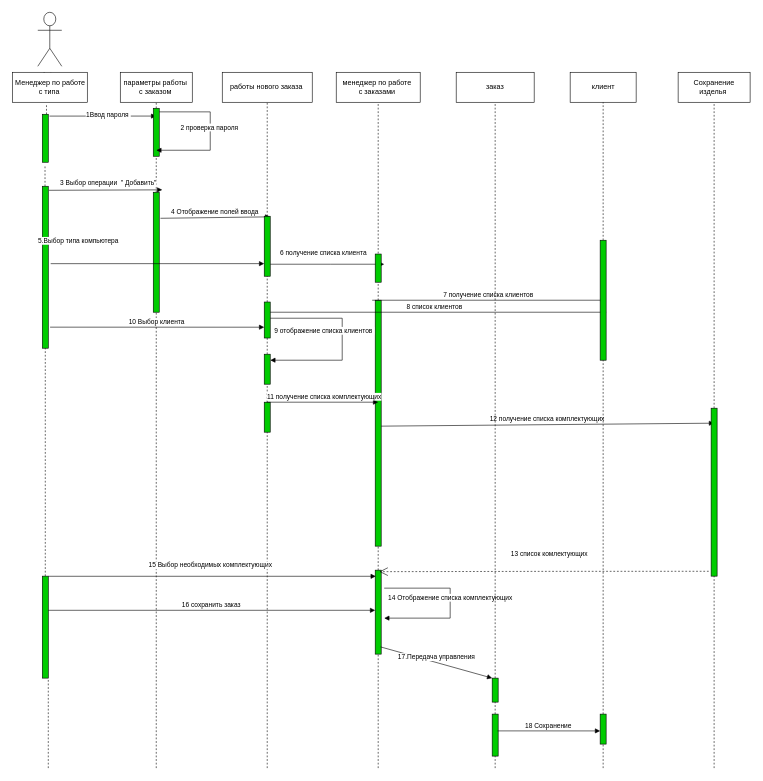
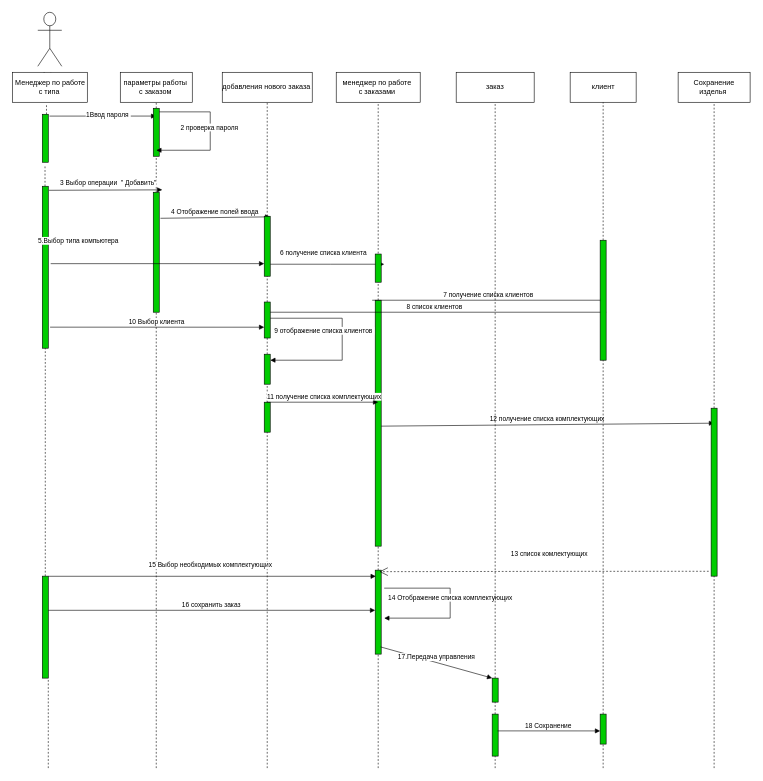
node "работы нового заказа": label "работы нового заказа" -> "добавления нового заказа"
